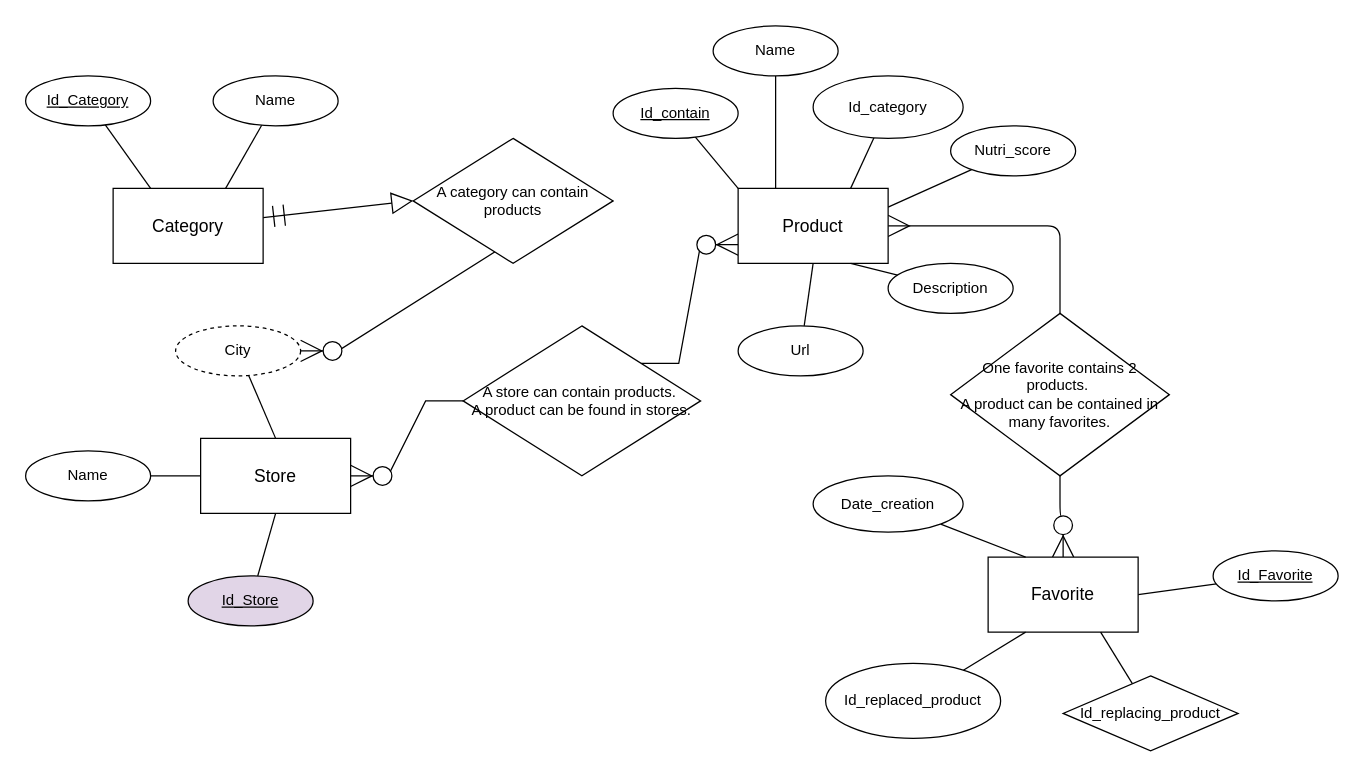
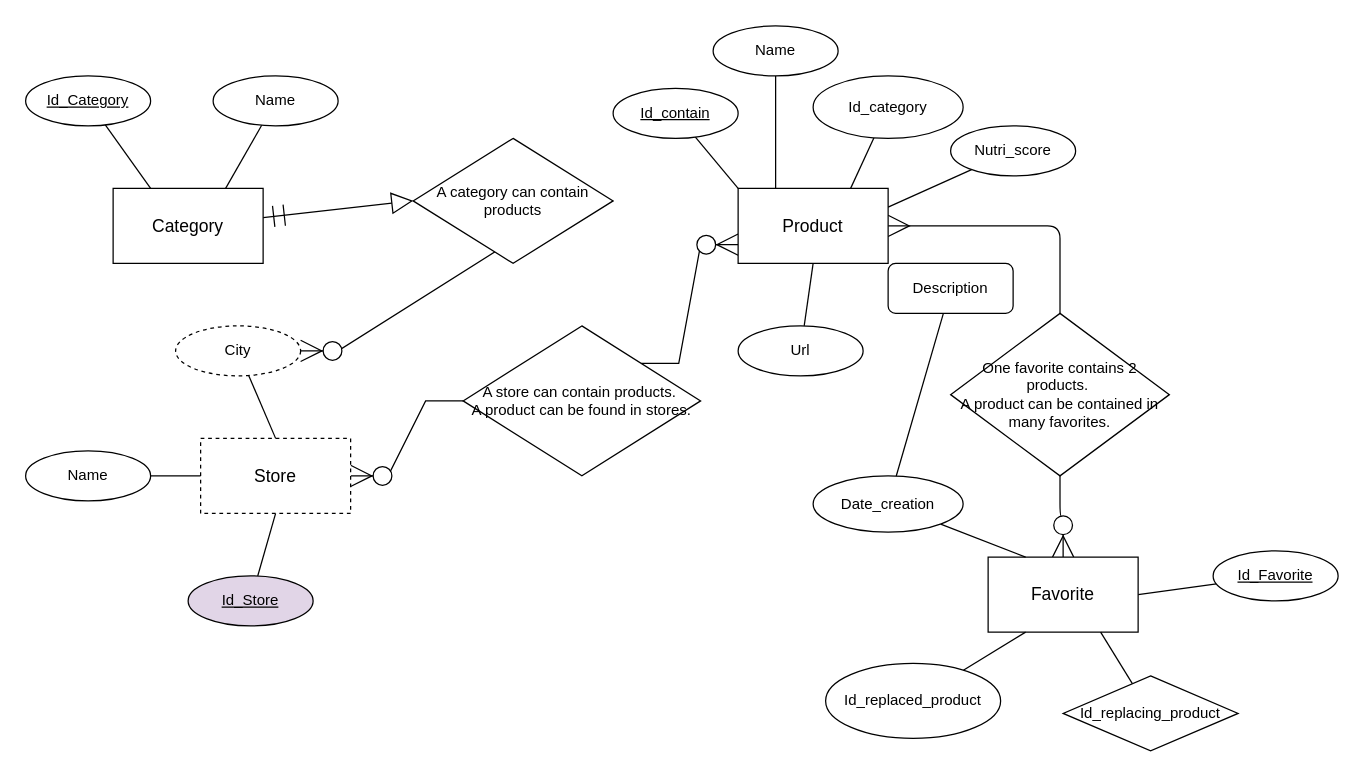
edge "Product" -- "Description": now "Date_creation" -- "Description"
node "Description": shape ellipse -> rounded rectangle
node "Store": style solid -> dashed
